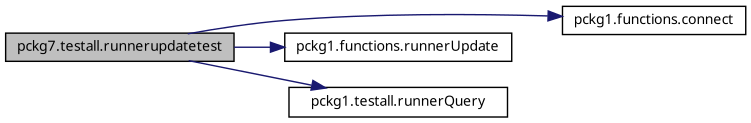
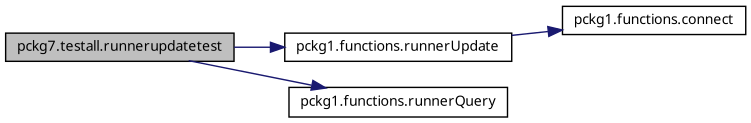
edge "pckg7.testall.runnerupdatetest" -> "pckg1.functions.connect": now "pckg1.functions.runnerUpdate" -> "pckg1.functions.connect"
node "pckg1.testall.runnerQuery": label "pckg1.testall.runnerQuery" -> "pckg1.functions.runnerQuery"
